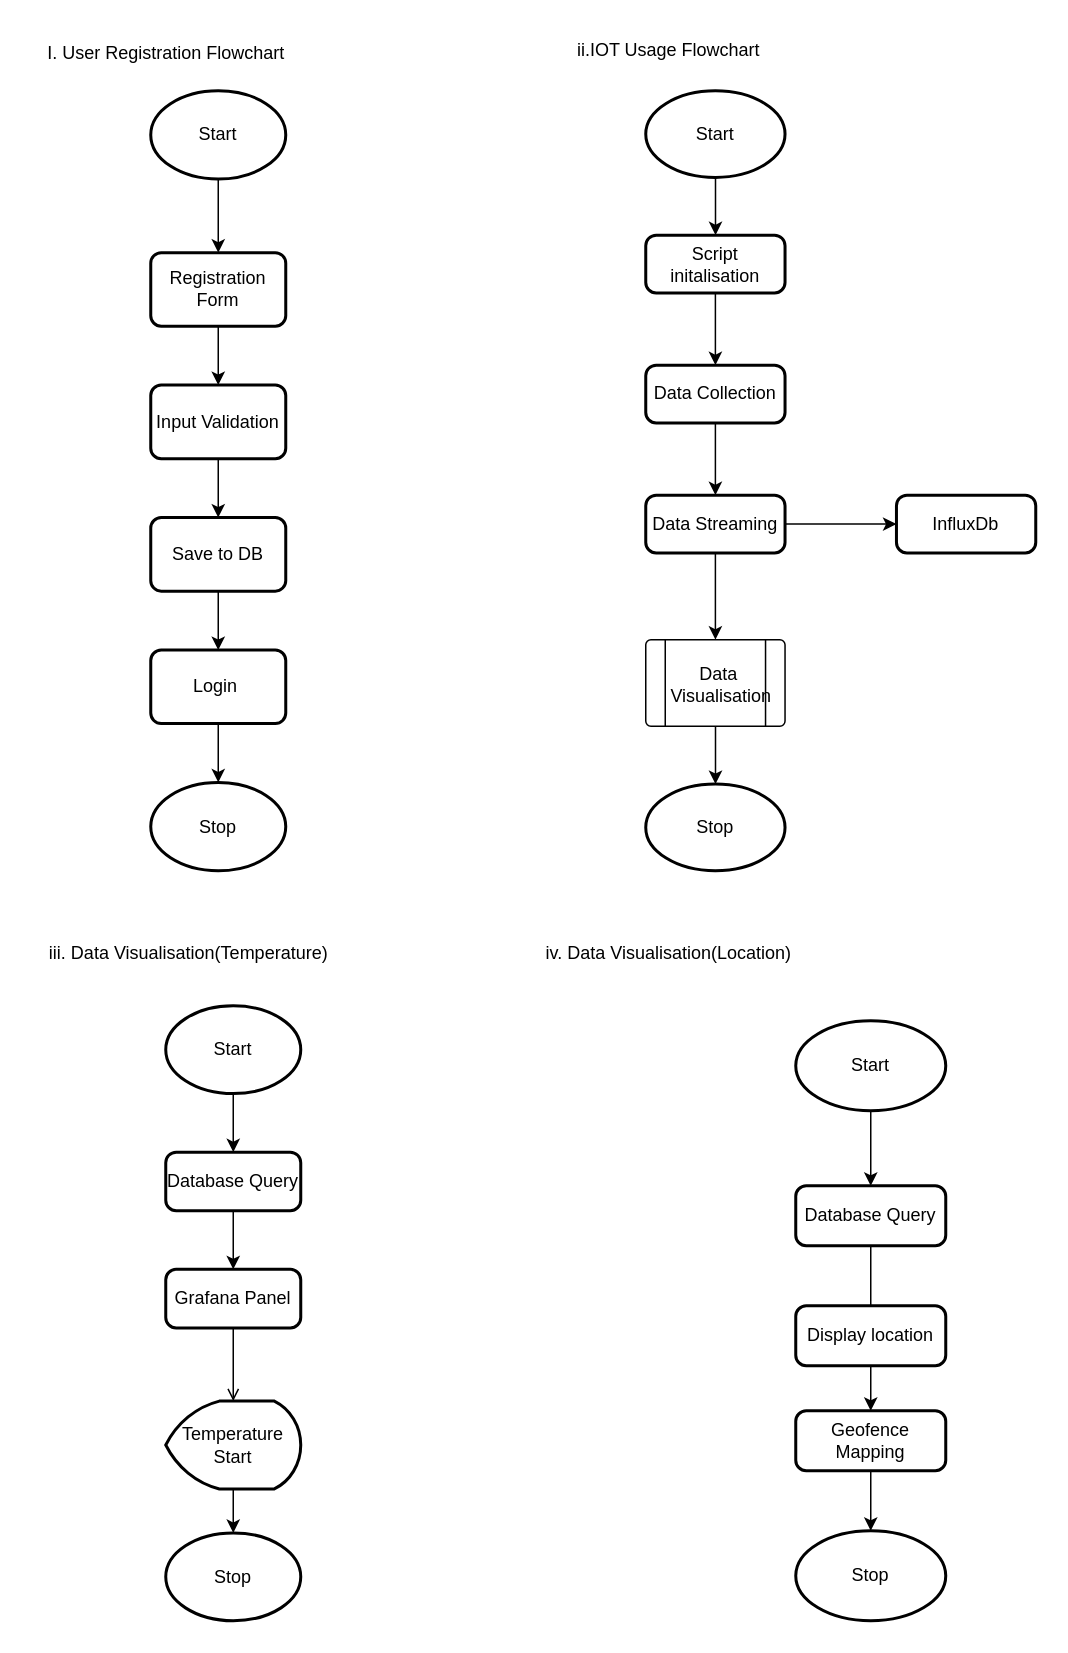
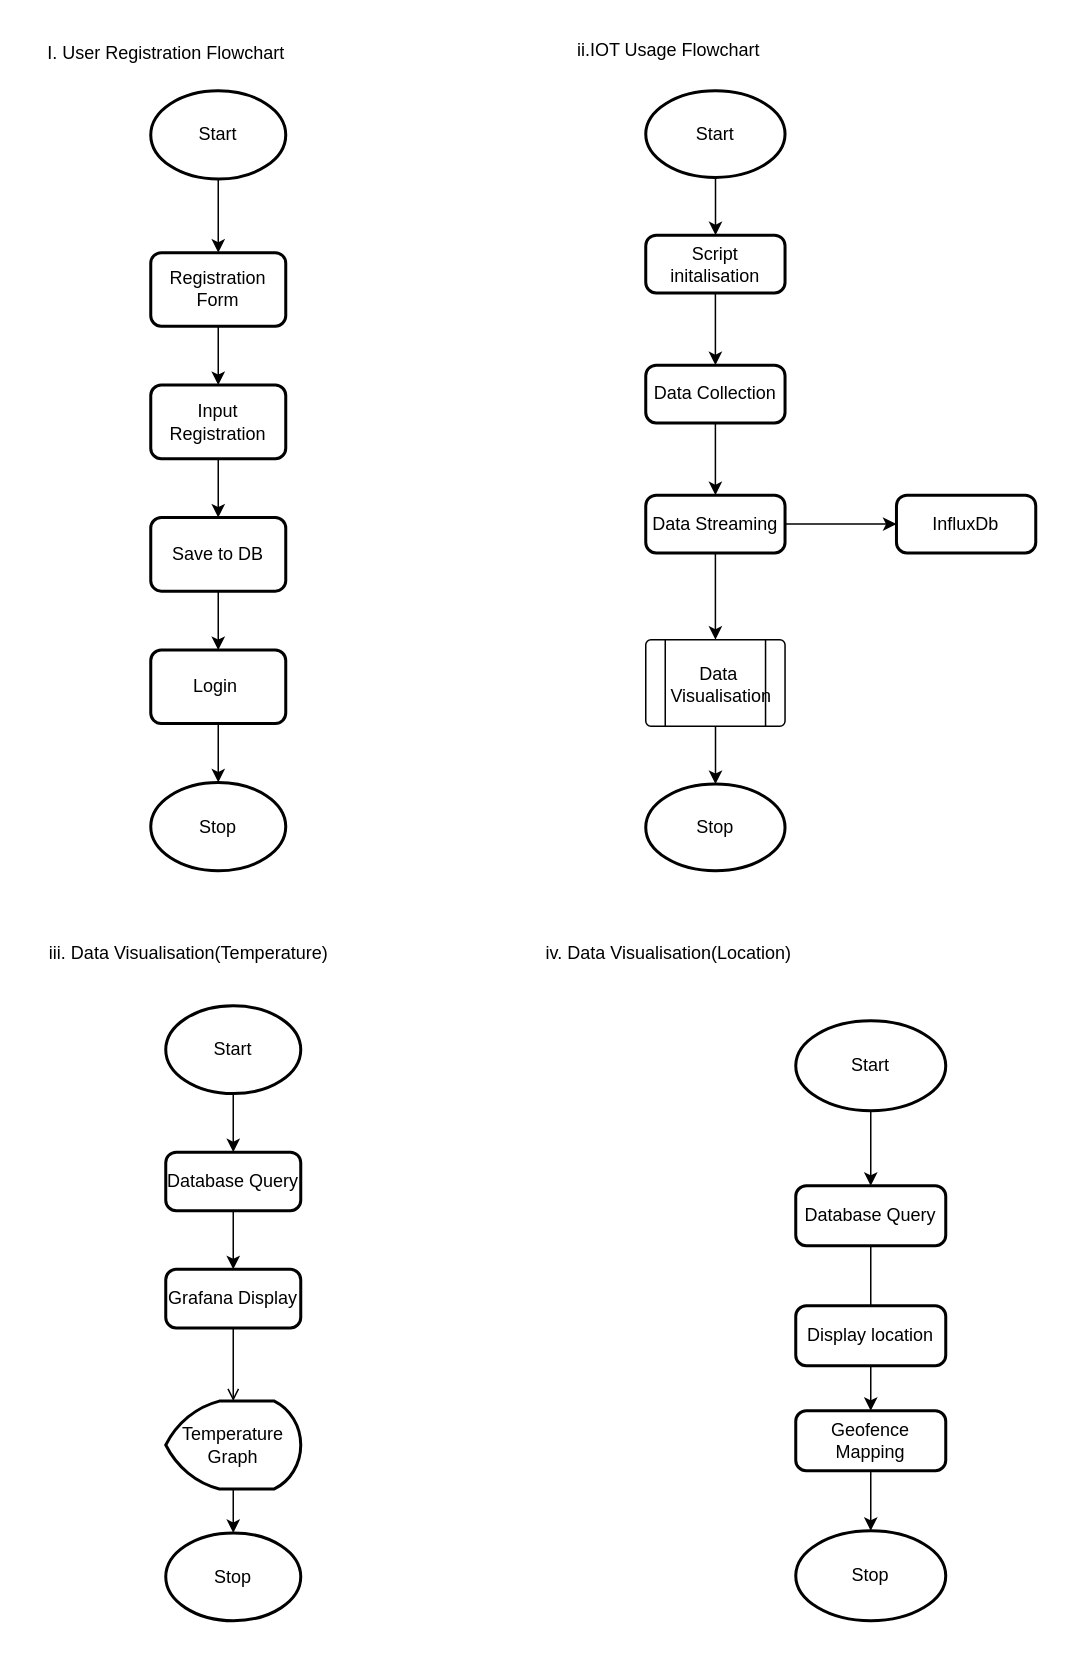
node "Input Validation": label "Input Validation" -> "Input Registration"
node "Grafana Panel": label "Grafana Panel" -> "Grafana Display"
node "Temperature Start": label "Temperature Start" -> "Temperature Graph"
